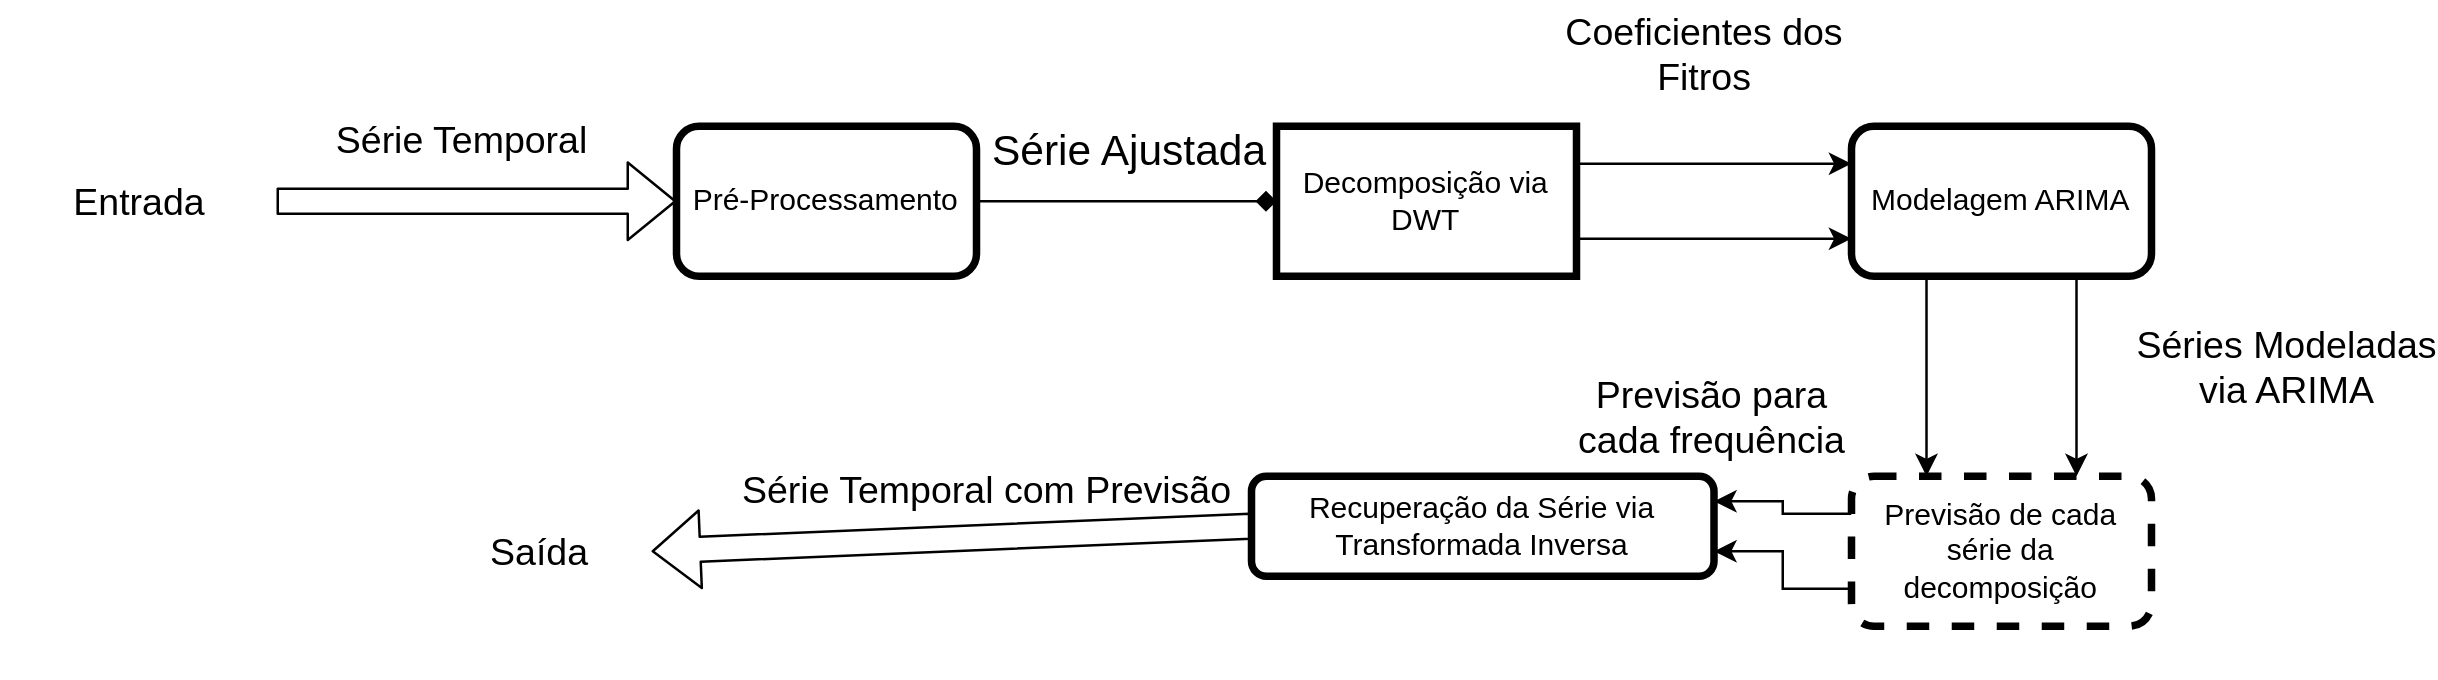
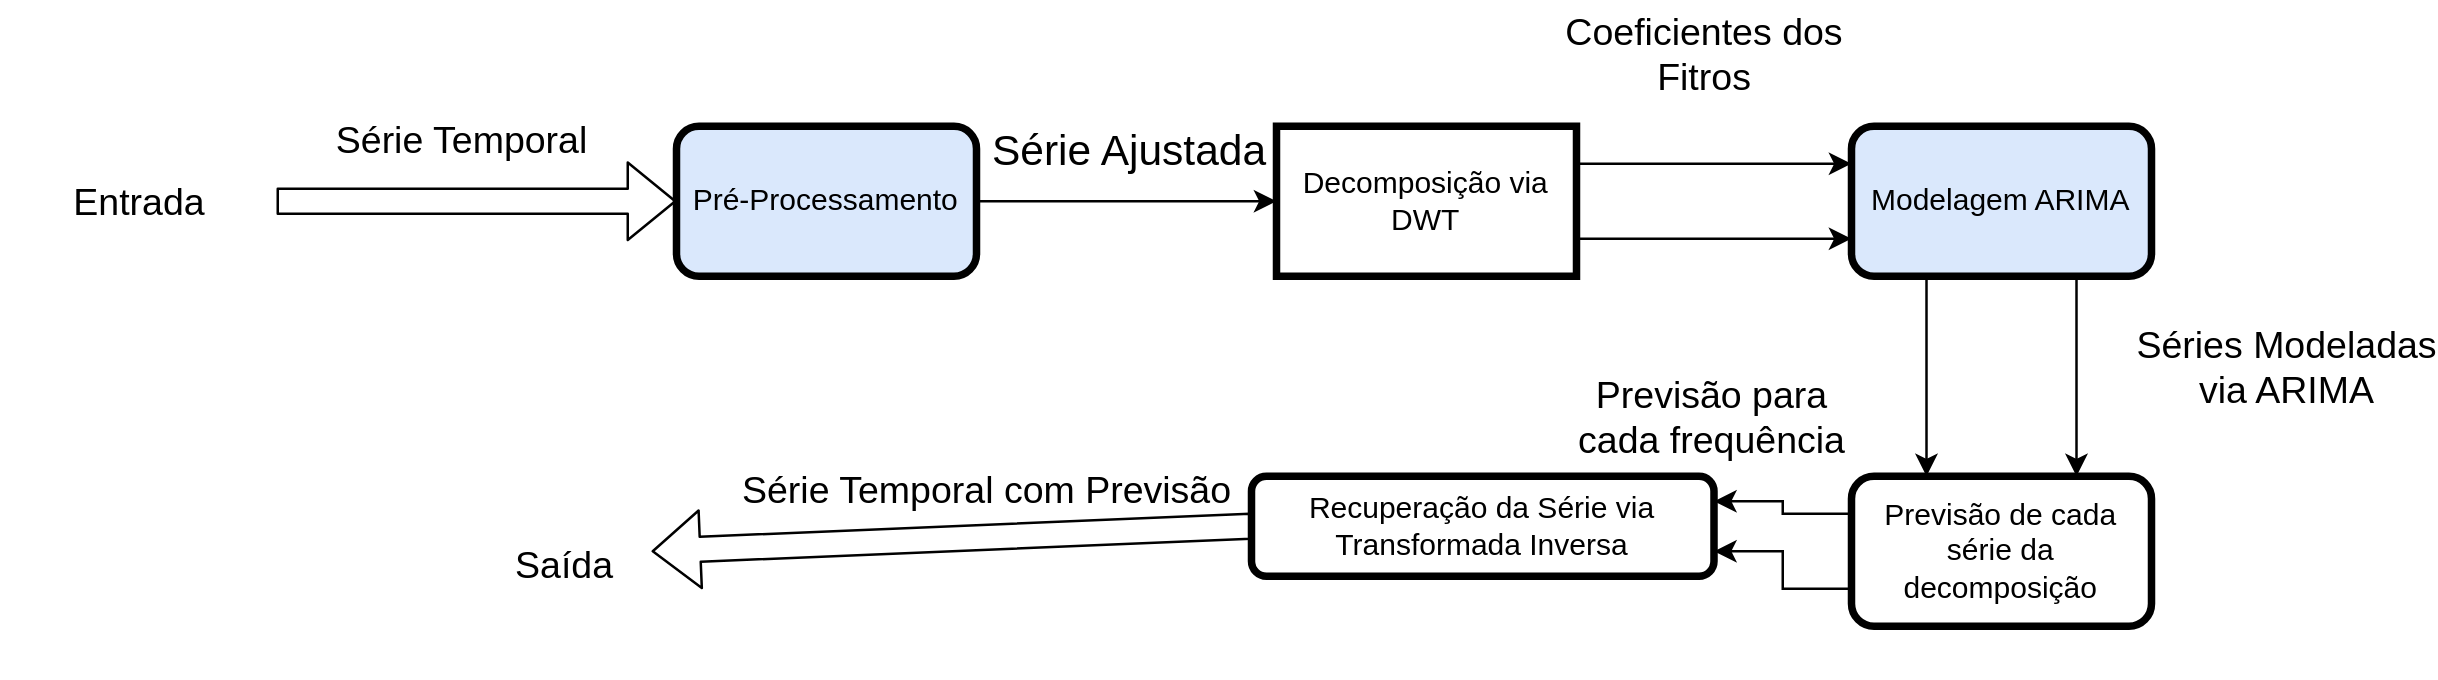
node "Pré-Processamento": fillcolor #ffffff -> #dae8fc
edge "Pré-Processamento" -> "Decomposição via DWT": arrowhead diamond -> classic
node "Modelagem ARIMA": fillcolor #ffffff -> #dae8fc
node "Saída": moved (539, 551) -> (564, 564)
node "Previsão de cada série da decomposição": style dashed -> solid
